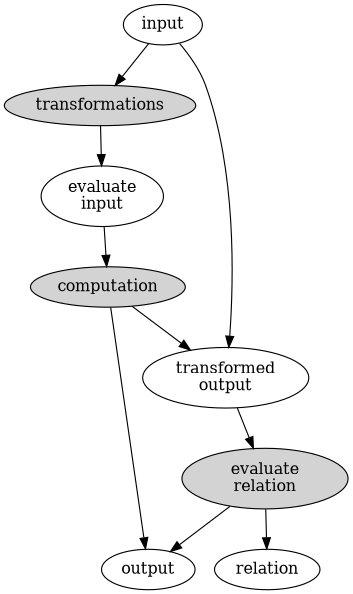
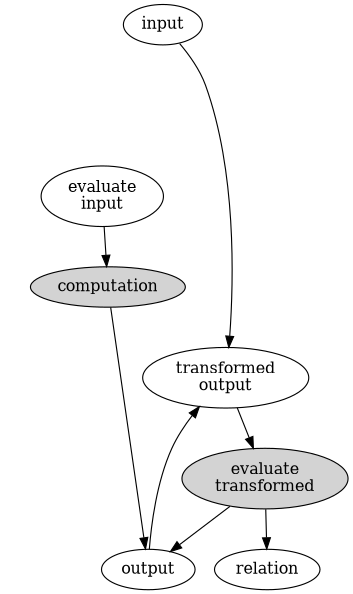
node "transformations": removed
edge "computation" -> "transformed output": now "output" -> "transformed output"
node "evaluate relation": label "evaluate relation" -> "evaluate transformed"
